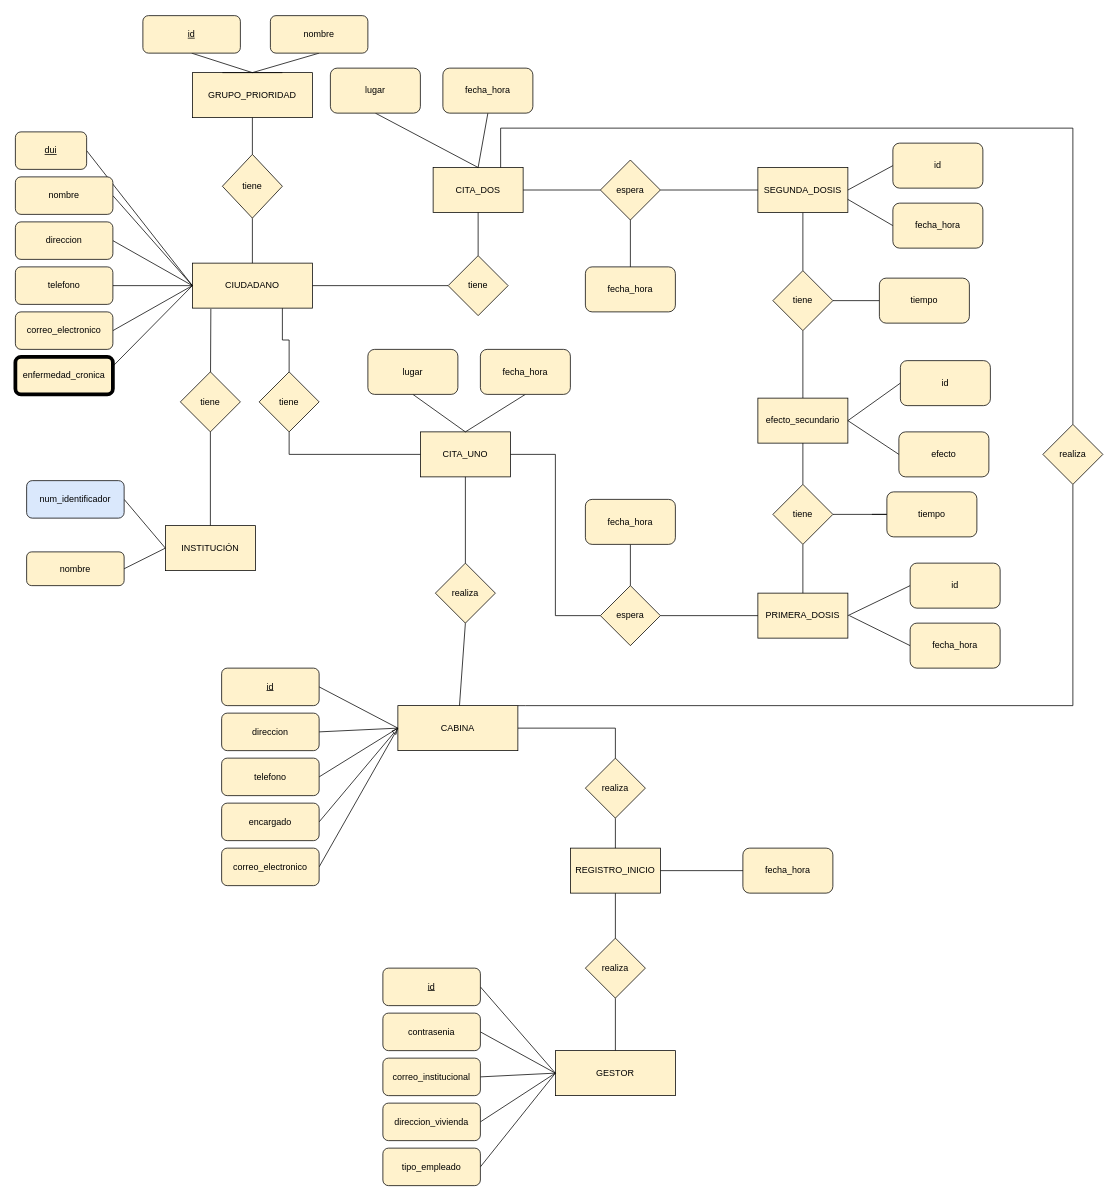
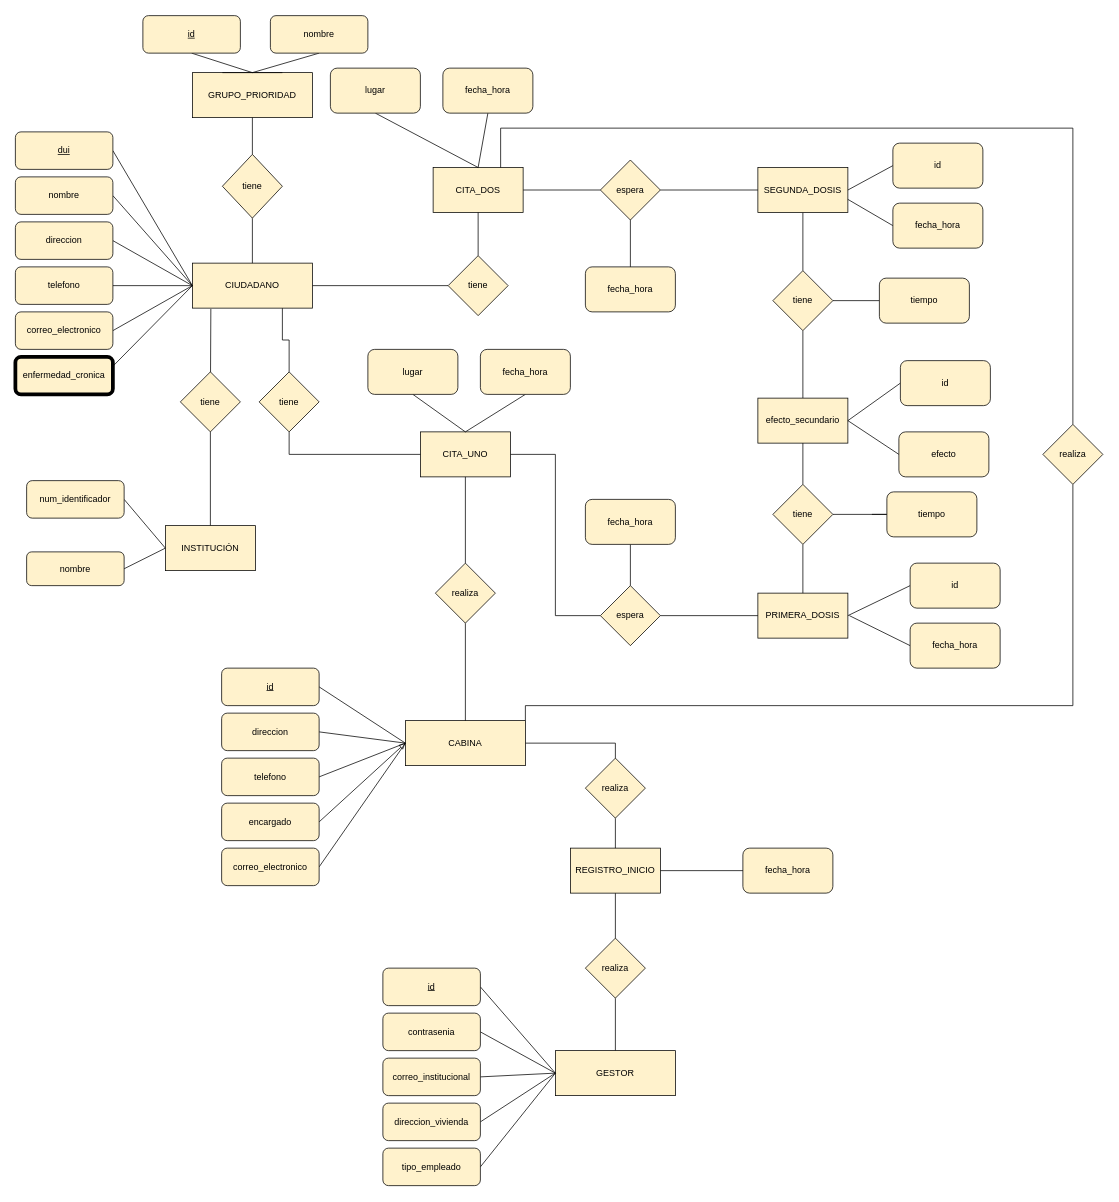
node "dui": size 71x38 -> 98x38
node "num_identificador": fillcolor #dae8fc -> #fff2cc
node "CABINA": moved (458, 728) -> (465, 743)
